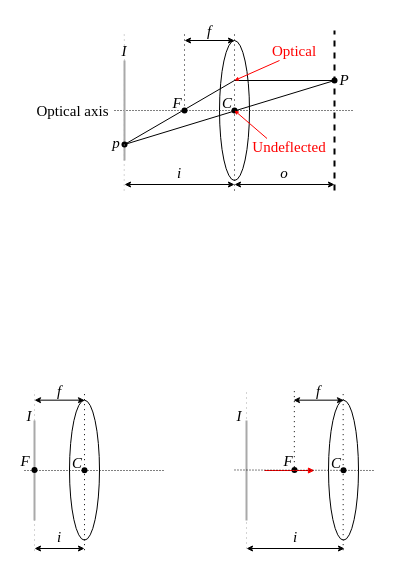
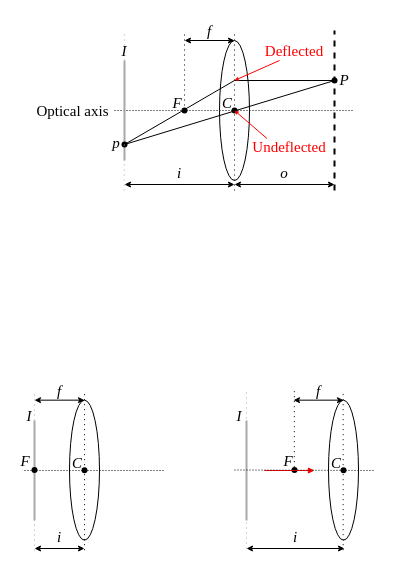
node "Optical": label "Optical" -> "Deflected"
